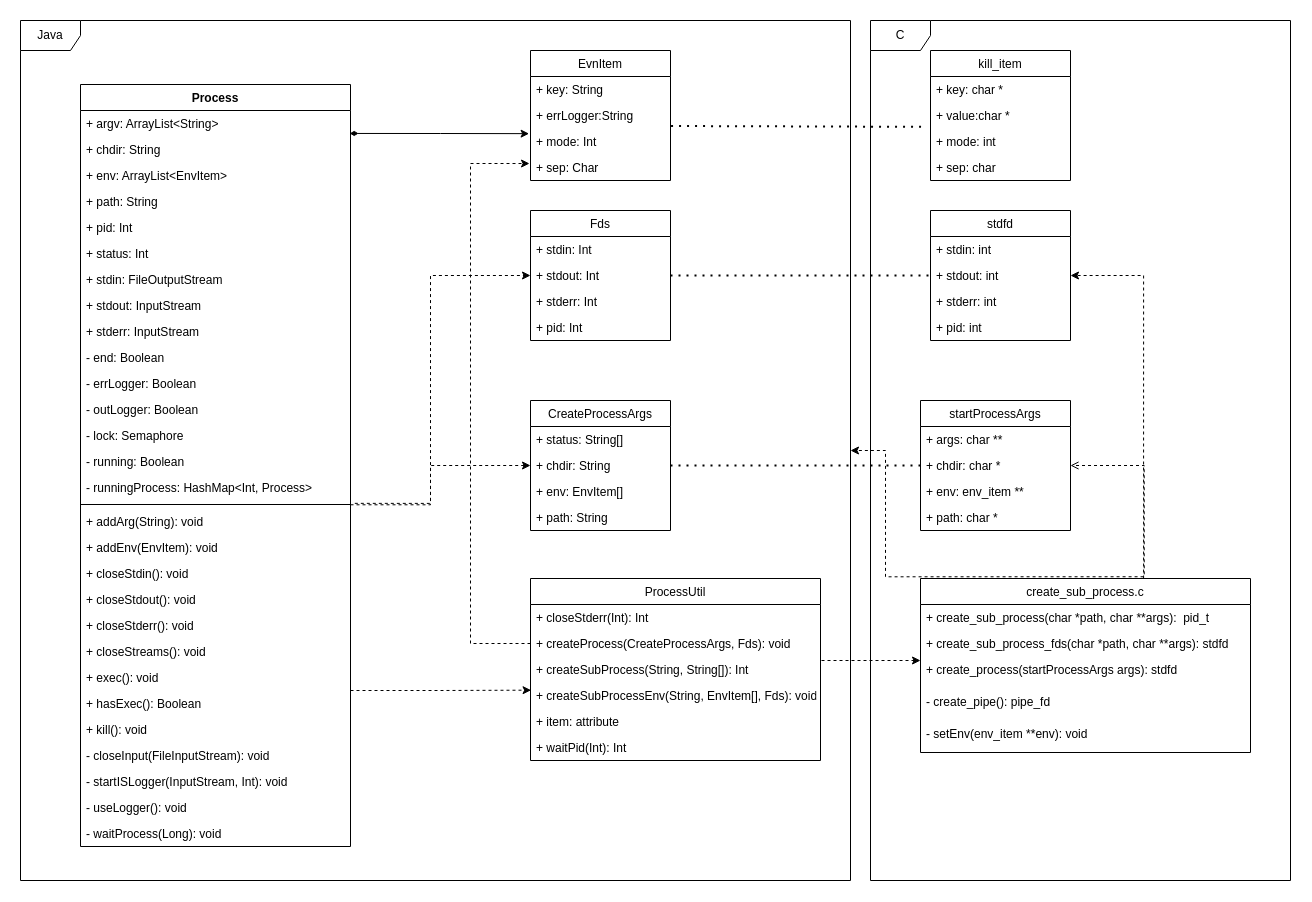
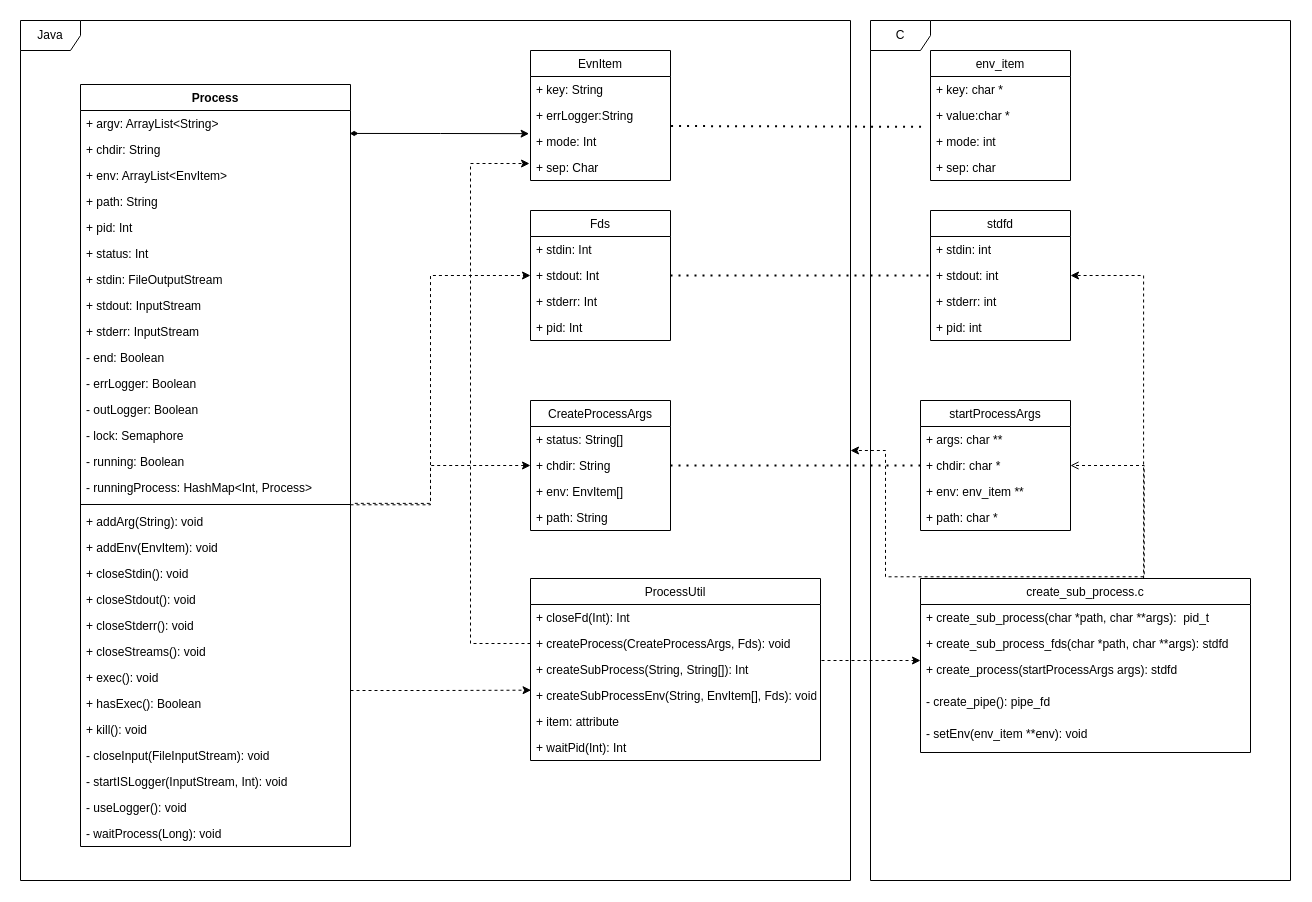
node "kill_item": label "kill_item" -> "env_item"
node "+ closeStderr(Int): Int": label "+ closeStderr(Int): Int" -> "+ closeFd(Int): Int"
